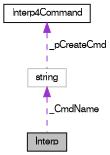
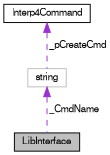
node "Interp": label "Interp" -> "LibInterface"
